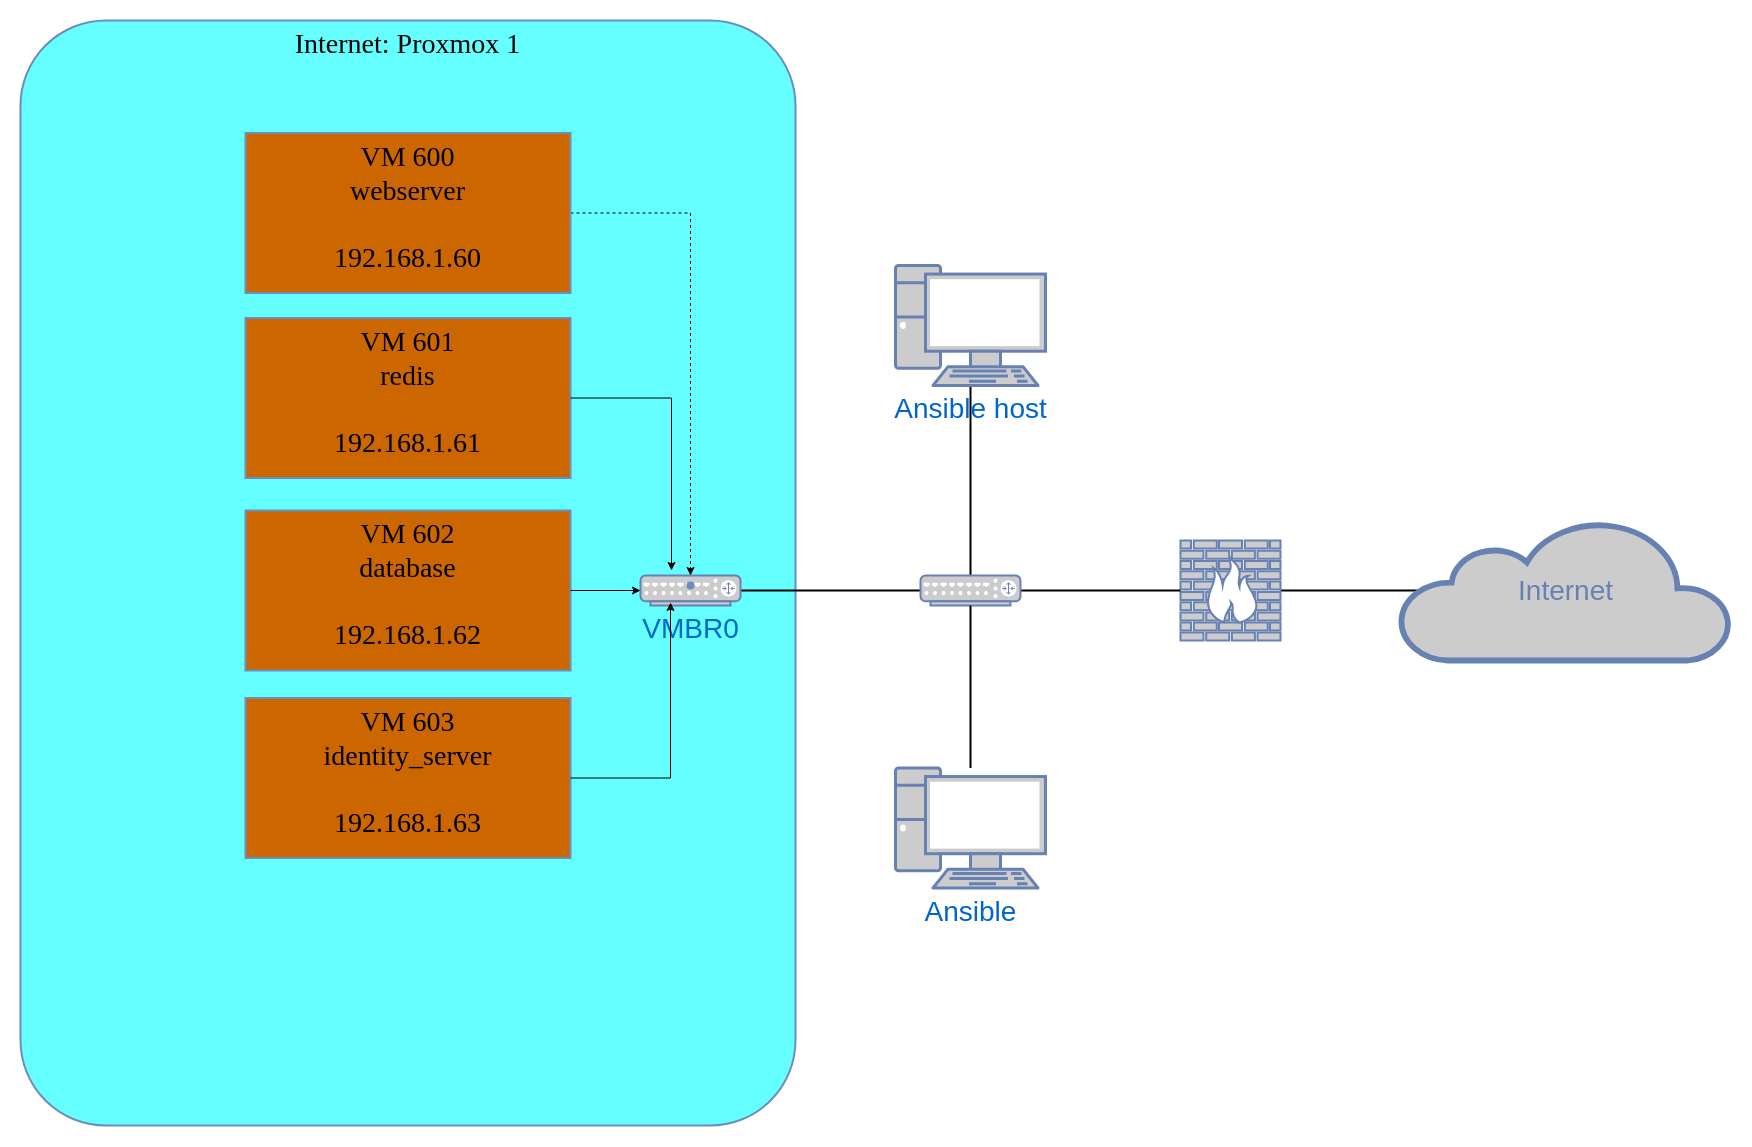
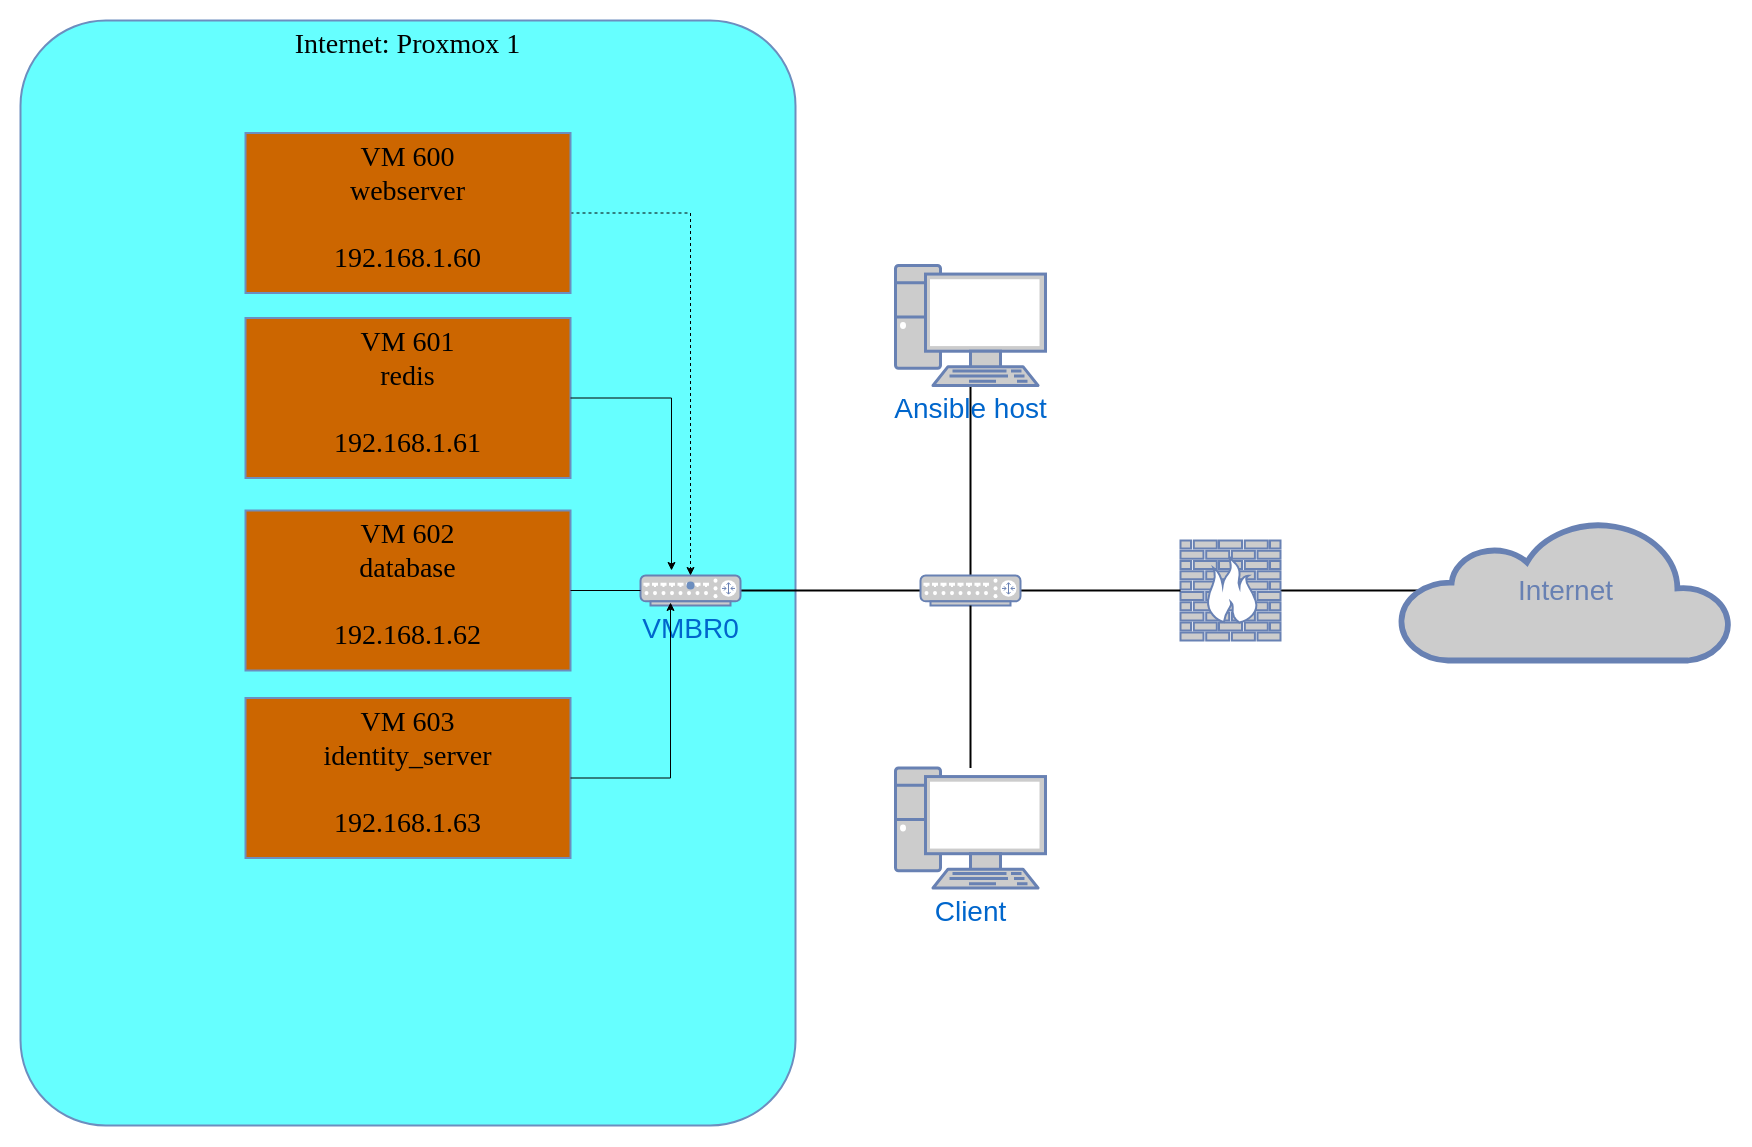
edge "VM 602 database 192.168.1.62" -> "VMBR0": arrowhead classic -> none
node "Ansible": label "Ansible" -> "Client"
